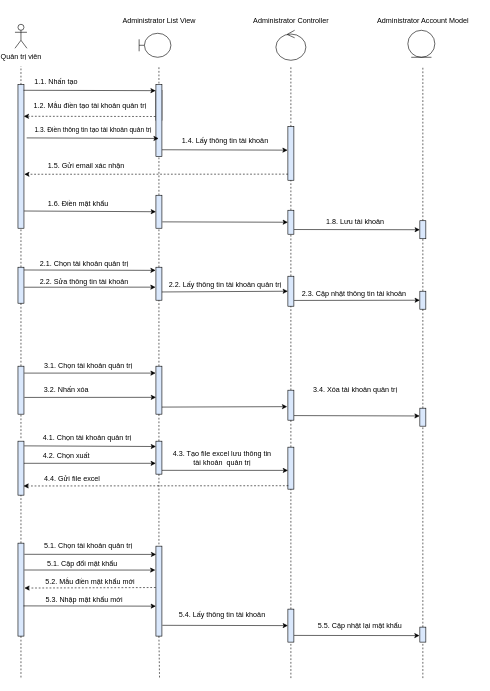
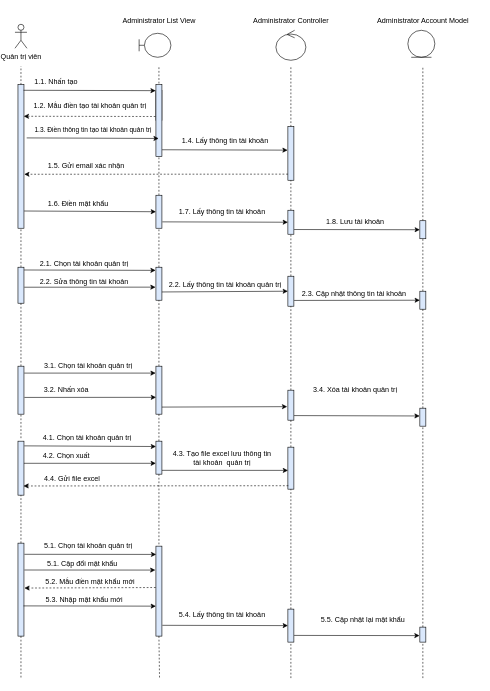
node "1.7. Lấy thông tin tài khoản": added
node "5.5. Cập nhật lại mật khẩu": moved (360, 626) -> (363, 620)
